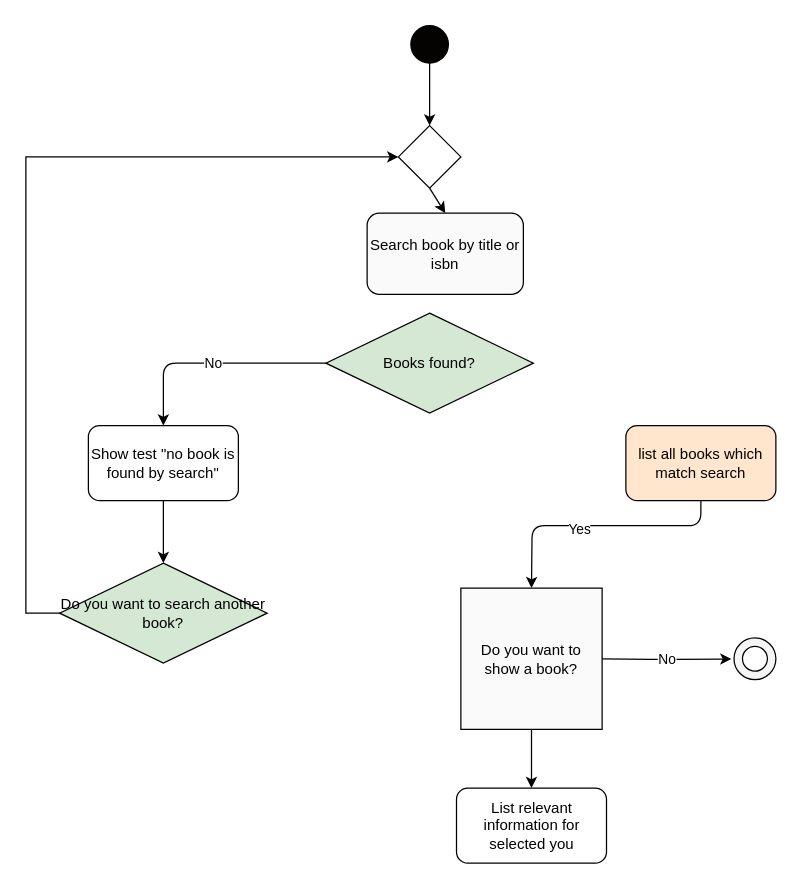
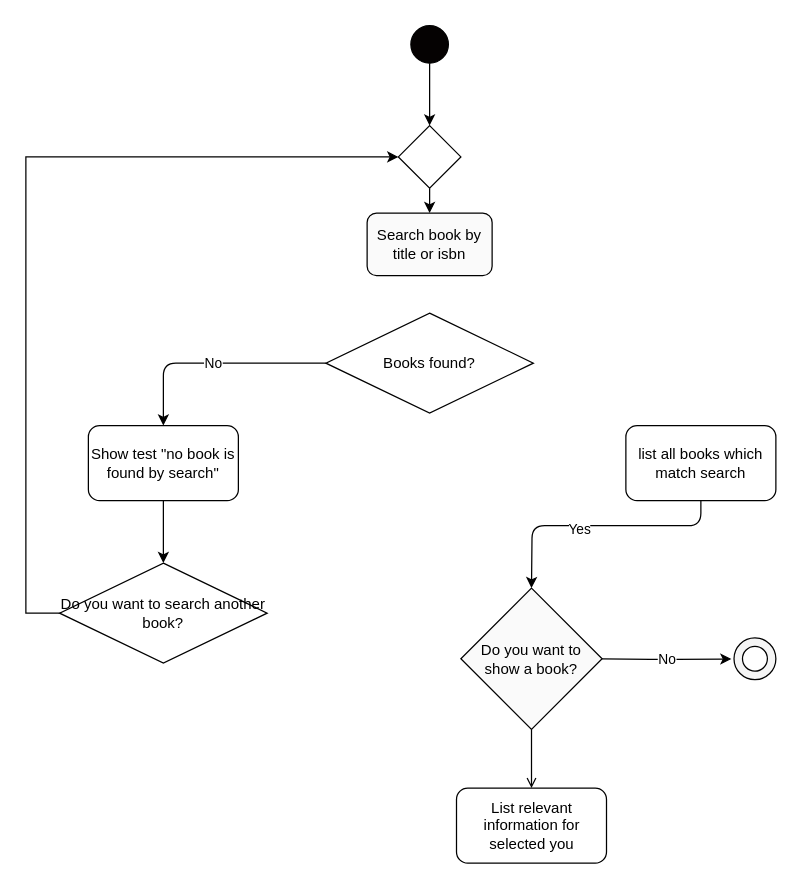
node "Search book by title or isbn": size 156x81 -> 125x63
node "Books found?": fillcolor #d5e8d4 -> #ffffff
node "list all books which match search": fillcolor #ffe6cc -> #ffffff
node "Do you want to search another book?": fillcolor #d5e8d4 -> #ffffff
node "Do you want to show a book?": shape rectangle -> diamond
edge "Do you want to show a book?" -> "List relevant information for selected you": arrowhead classic -> open
